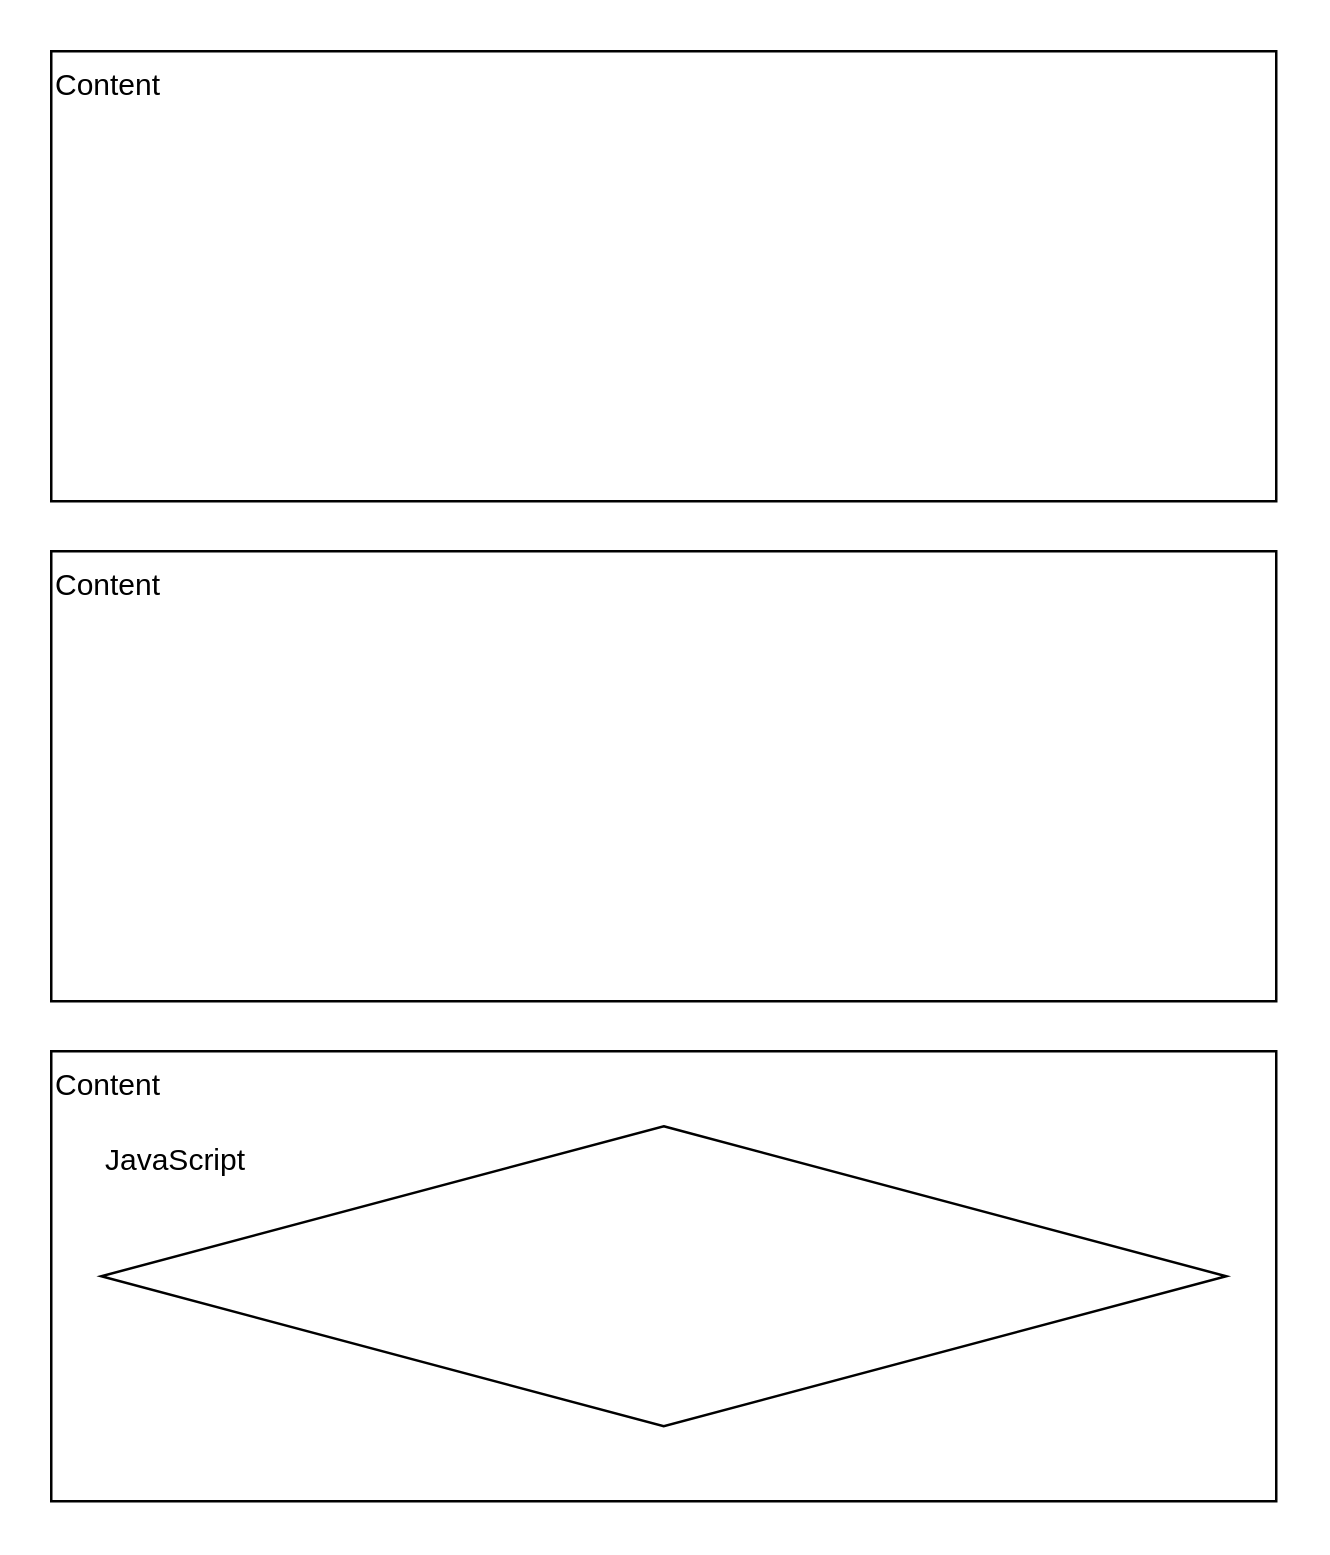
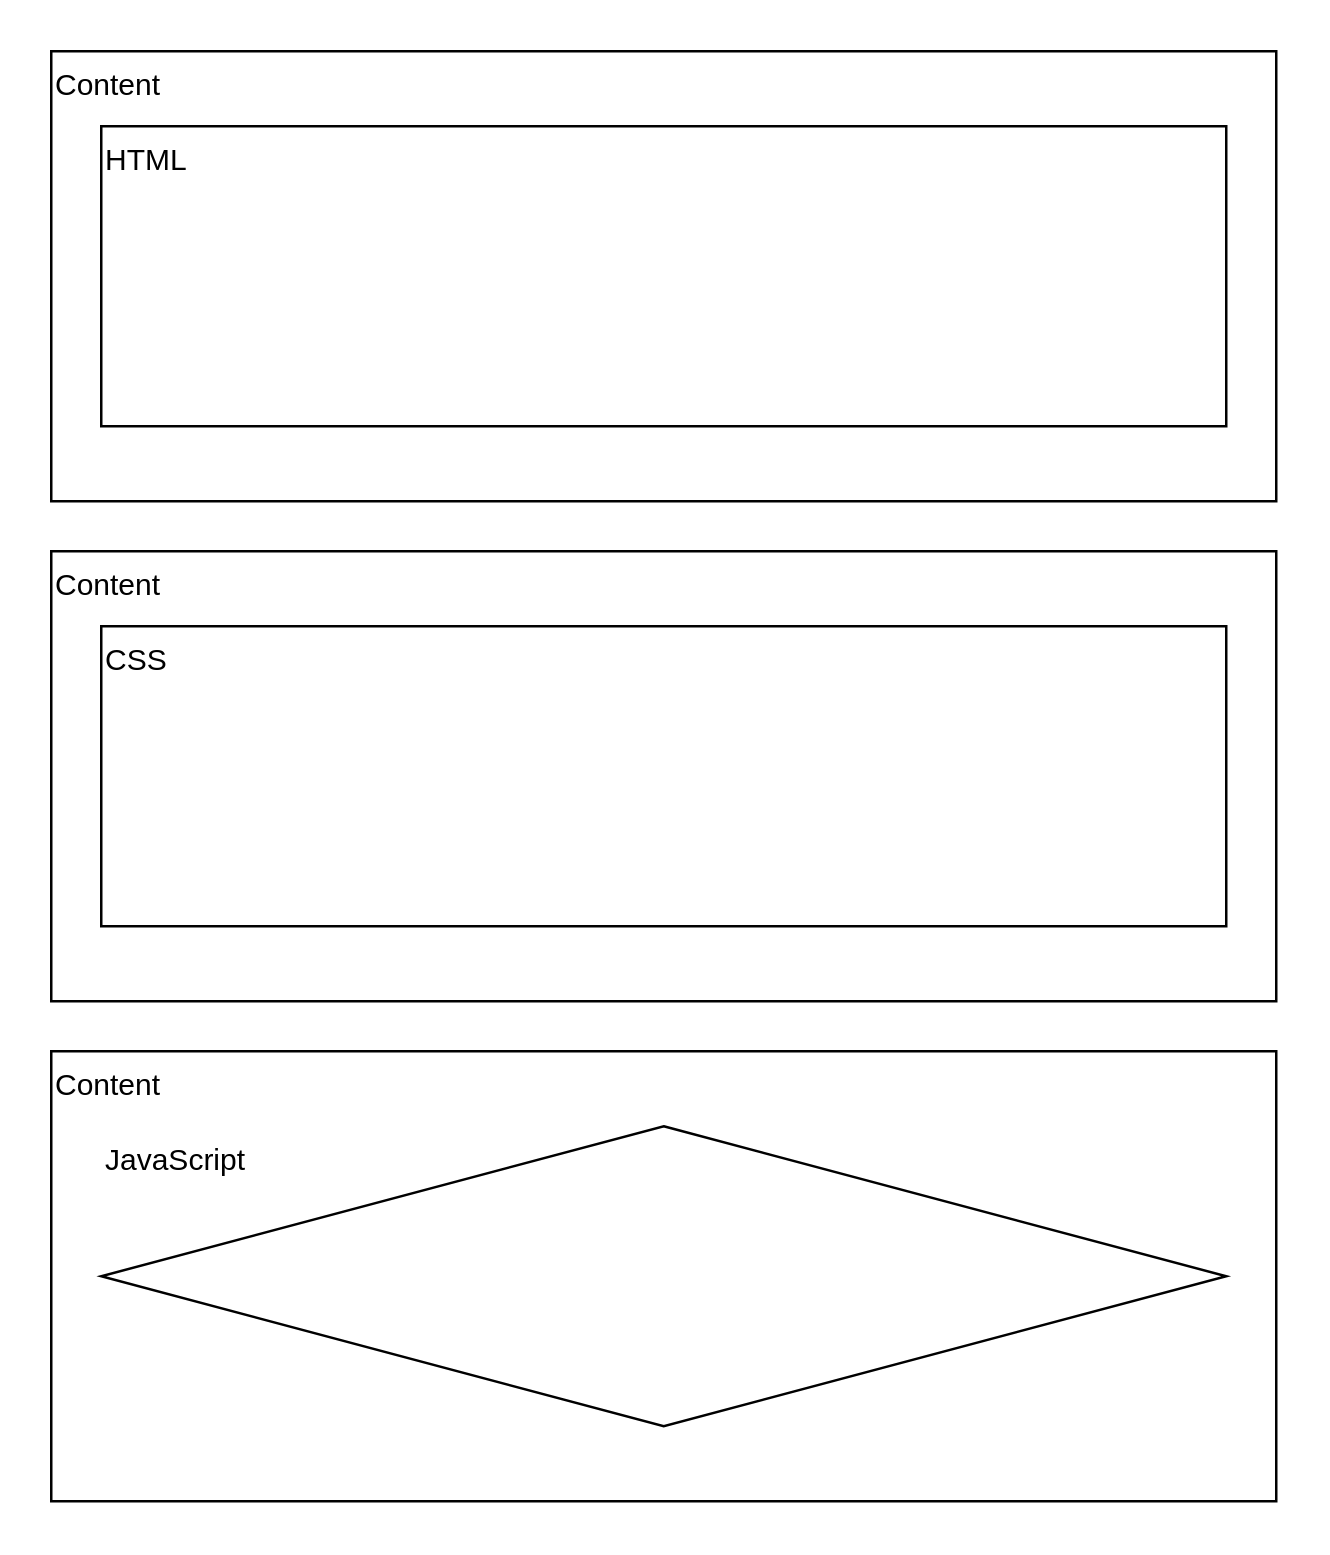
node "HTML": added
node "CSS": added
